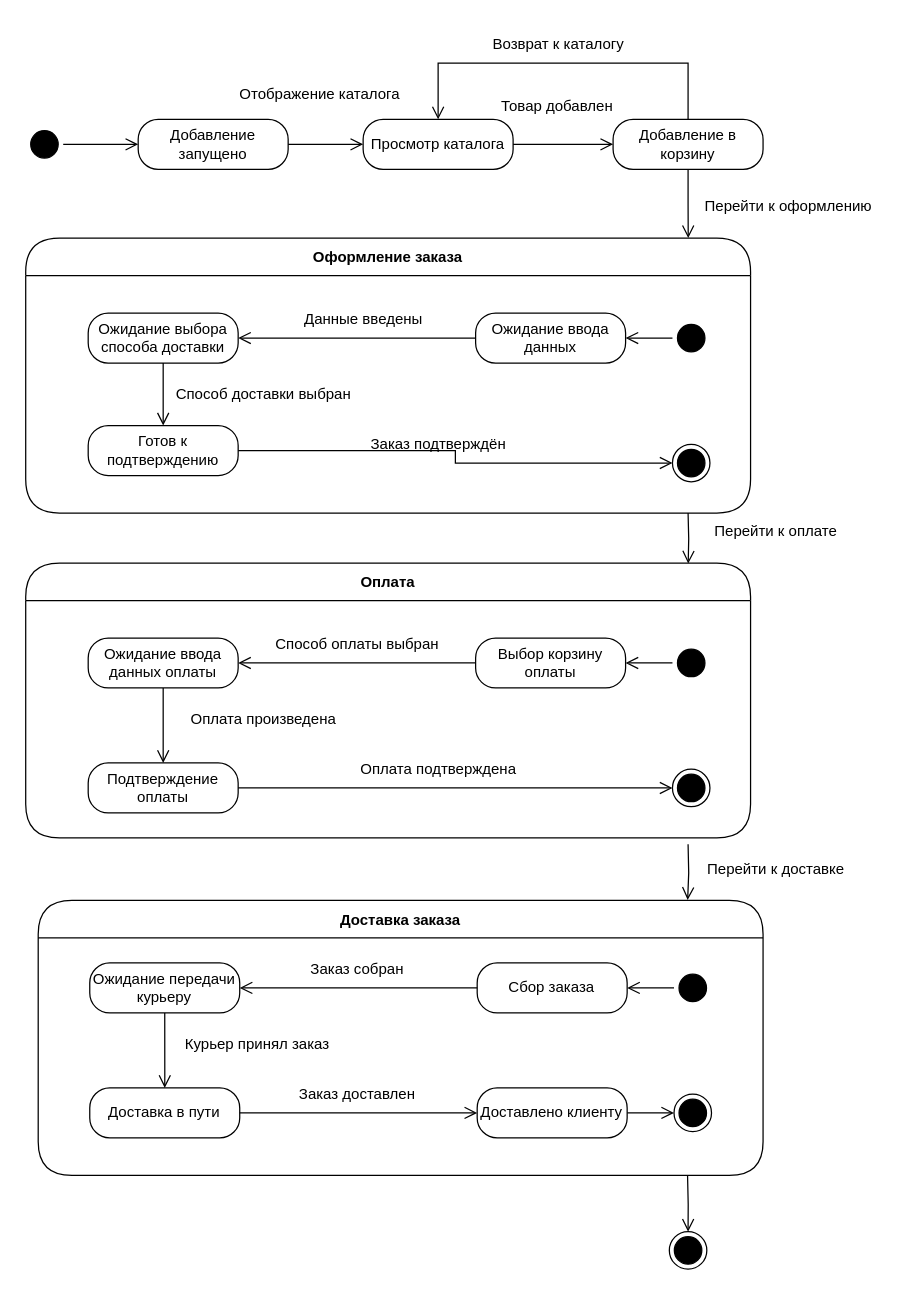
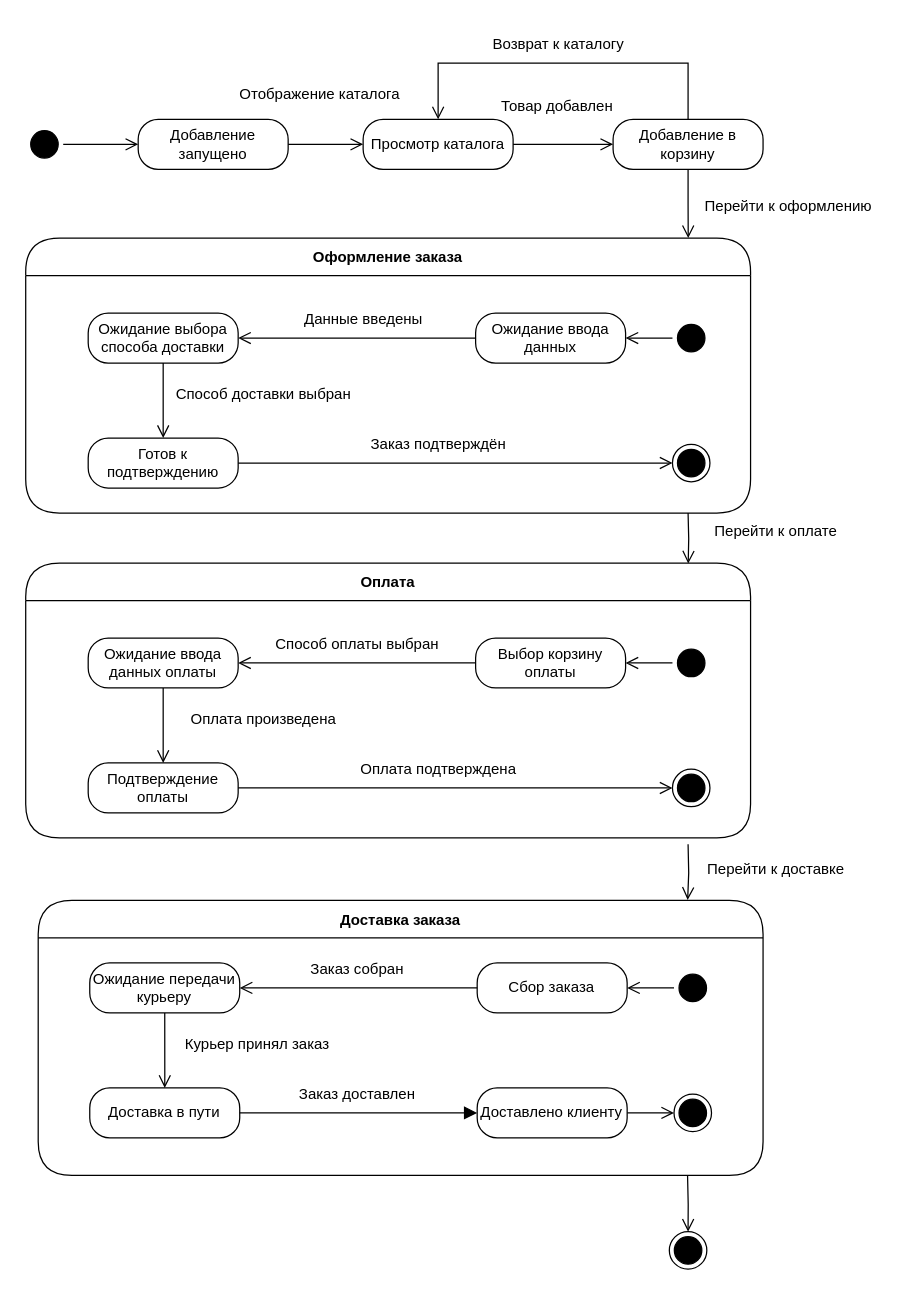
node "Готов к подтверждению": moved (163, 451) -> (163, 463)
edge "Доставка в пути" -> "Доставлено клиенту": arrowhead open -> block
